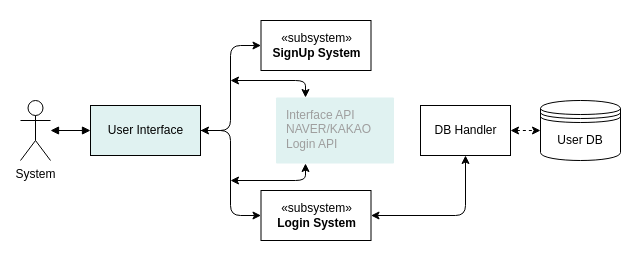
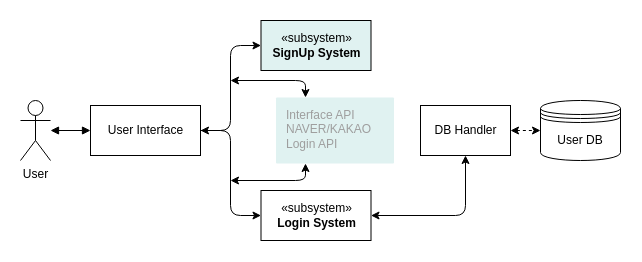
node "«subsystem» SignUp System": fillcolor #ffffff -> #e0f2f1
node "User Interface": fillcolor #e0f2f1 -> #ffffff
node "System": label "System" -> "User"
